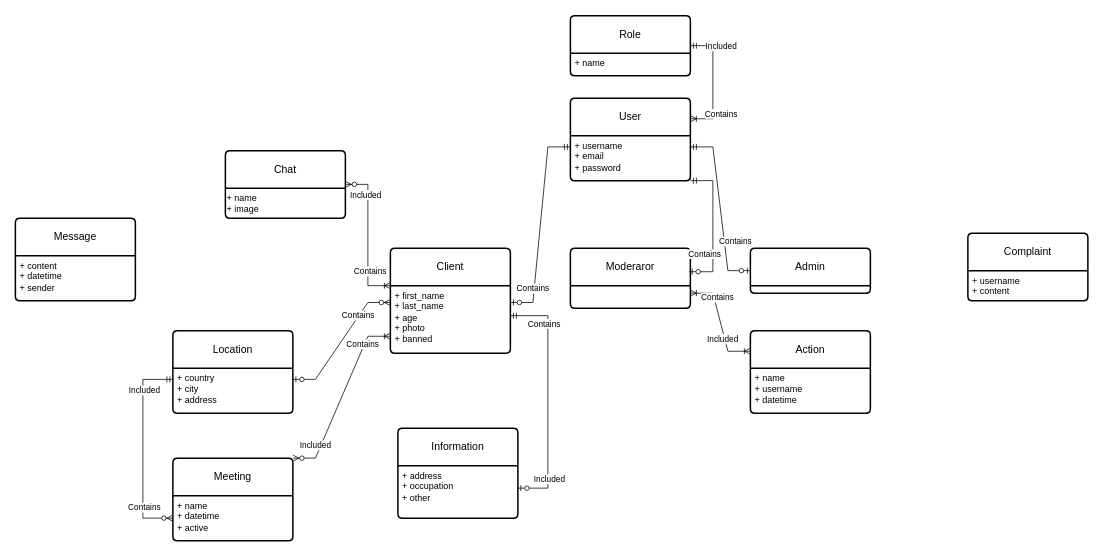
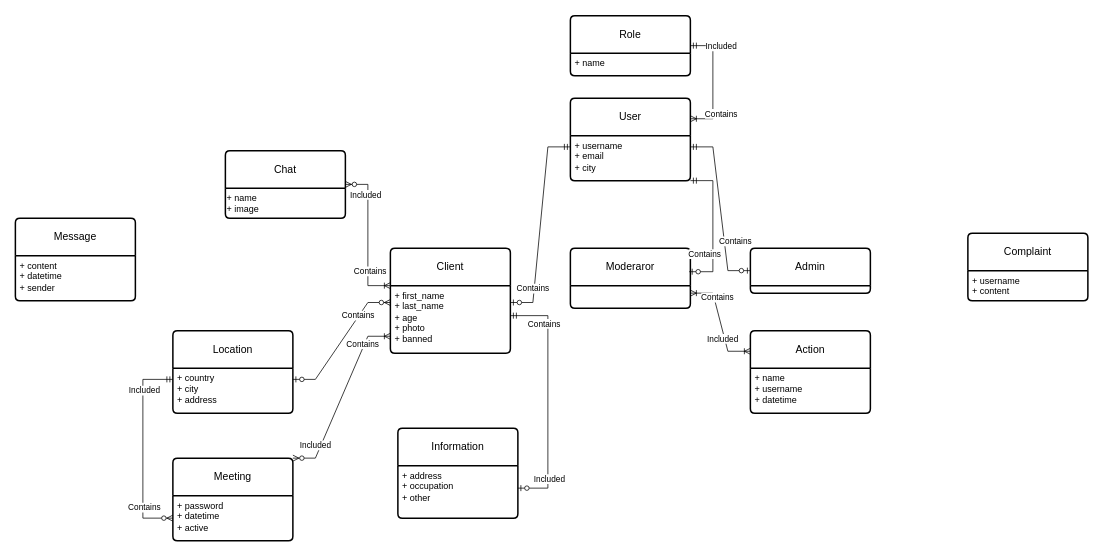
node "+ username + email + password": label "+ username + email + password" -> "+ username + email + city"
node "+ name + datetime + active": label "+ name + datetime + active" -> "+ password + datetime + active"
